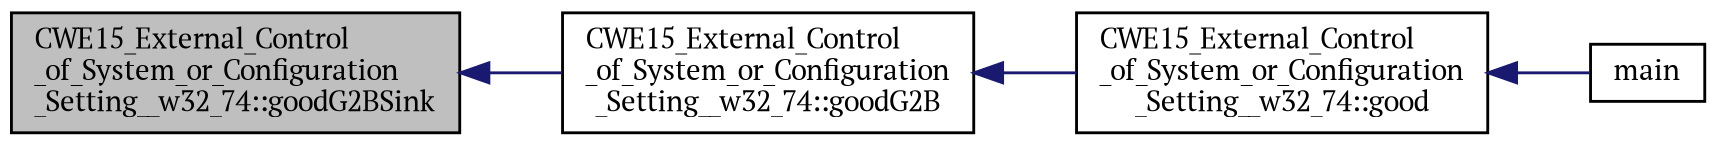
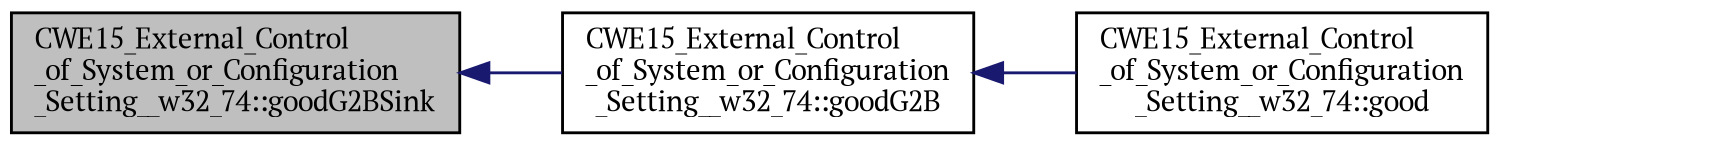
node "main": removed
